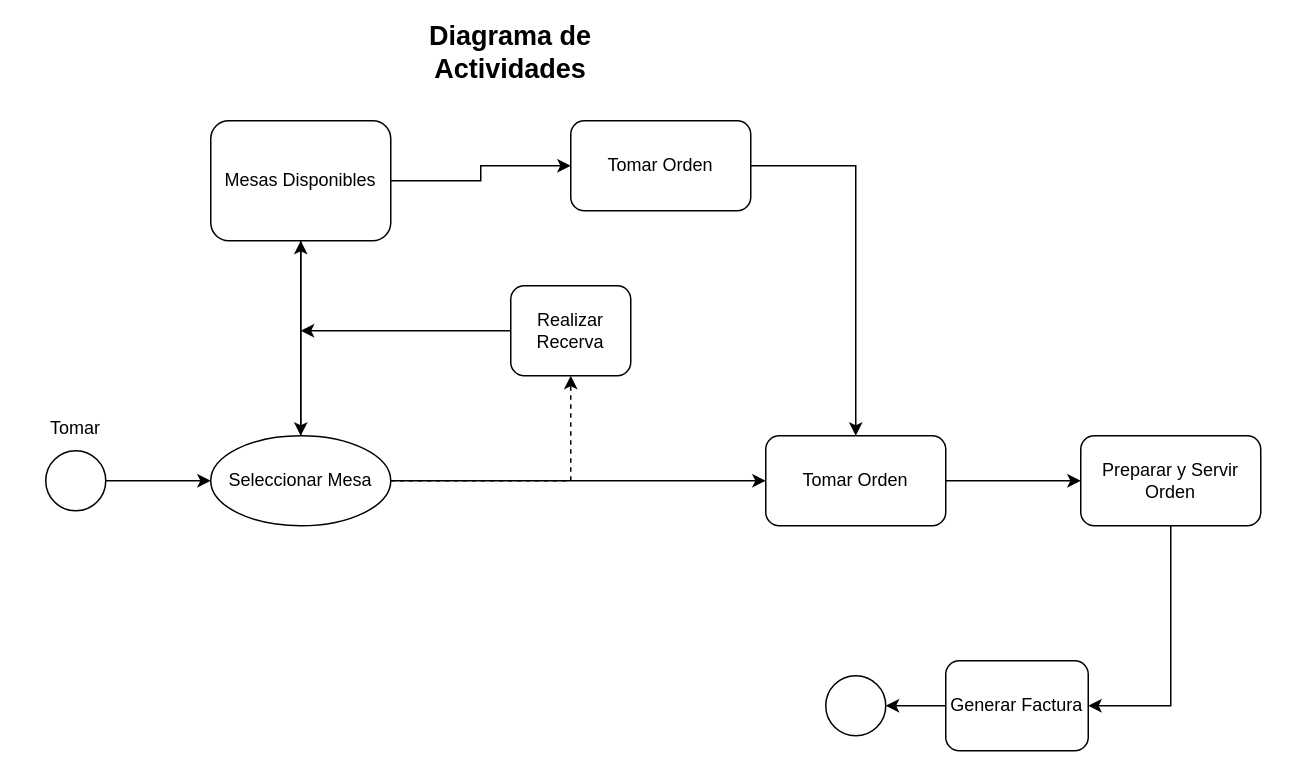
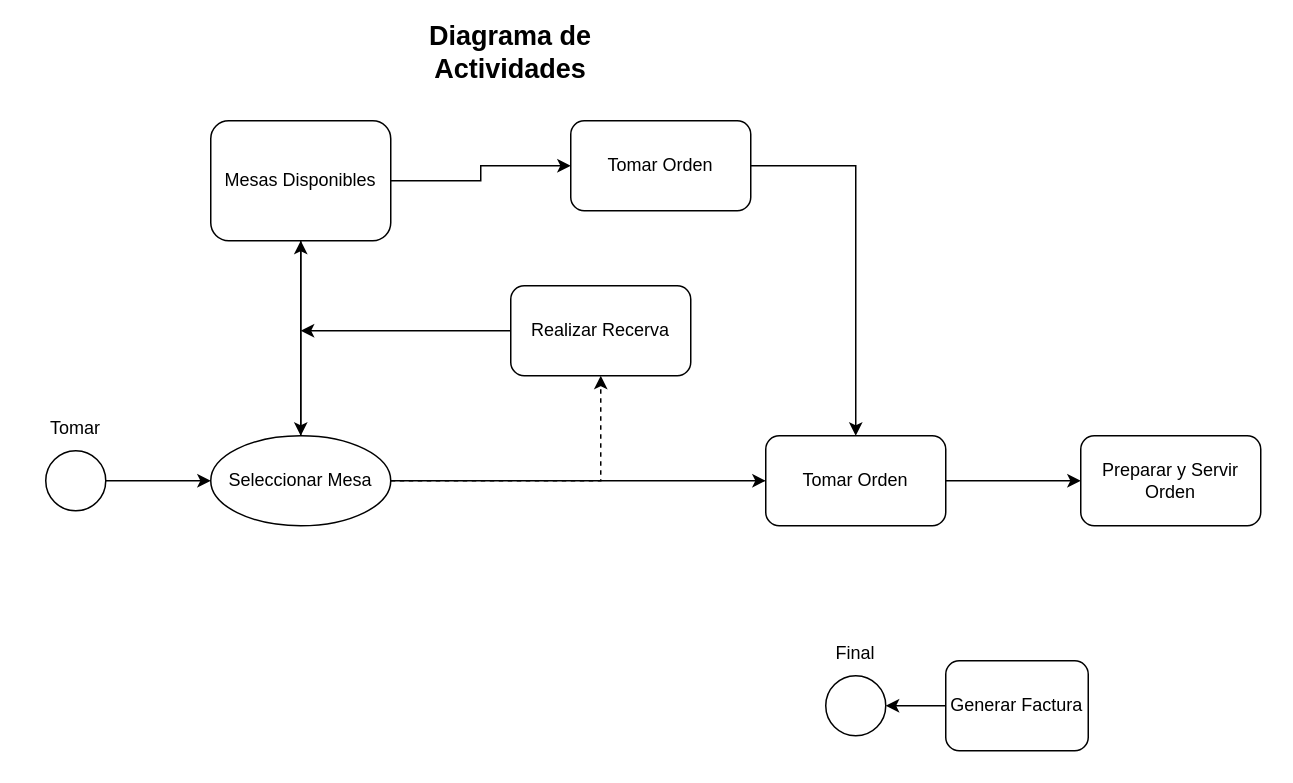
node "Realizar Recerva": size 120x90 -> 180x90
edge "Preparar y Servir Orden" -> "Generar Factura": removed
node "Final": added
